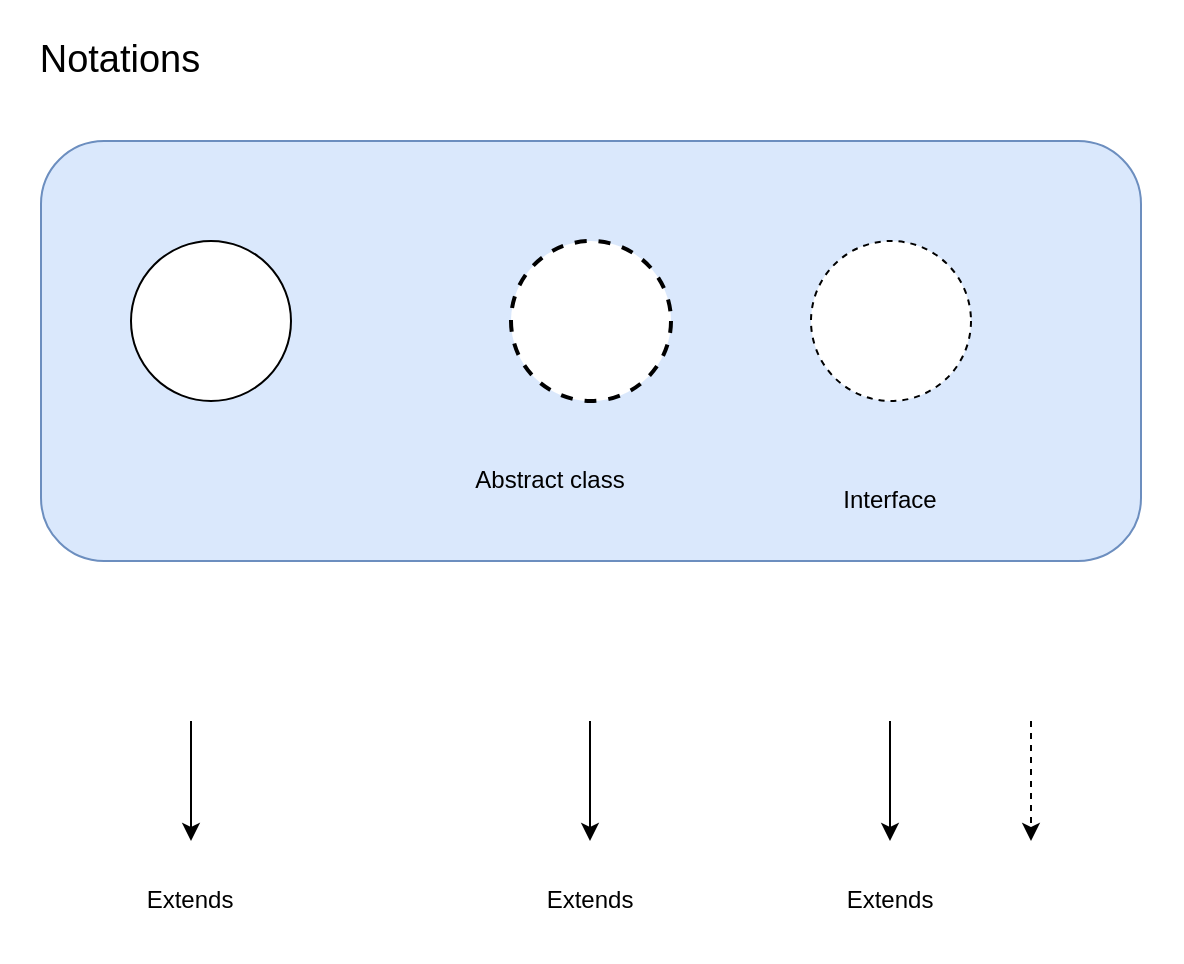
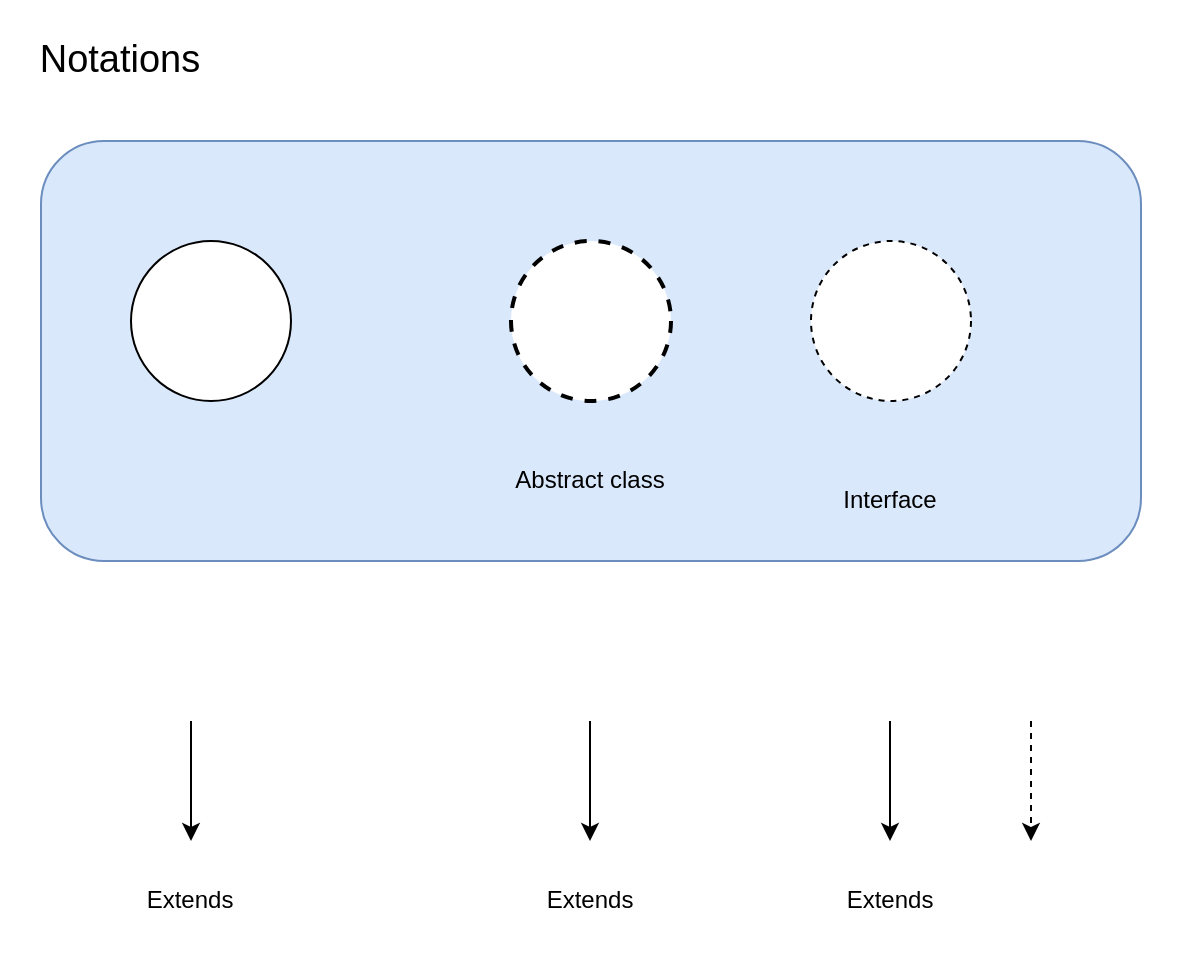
node "Abstract class": moved (551, 481) -> (591, 481)
